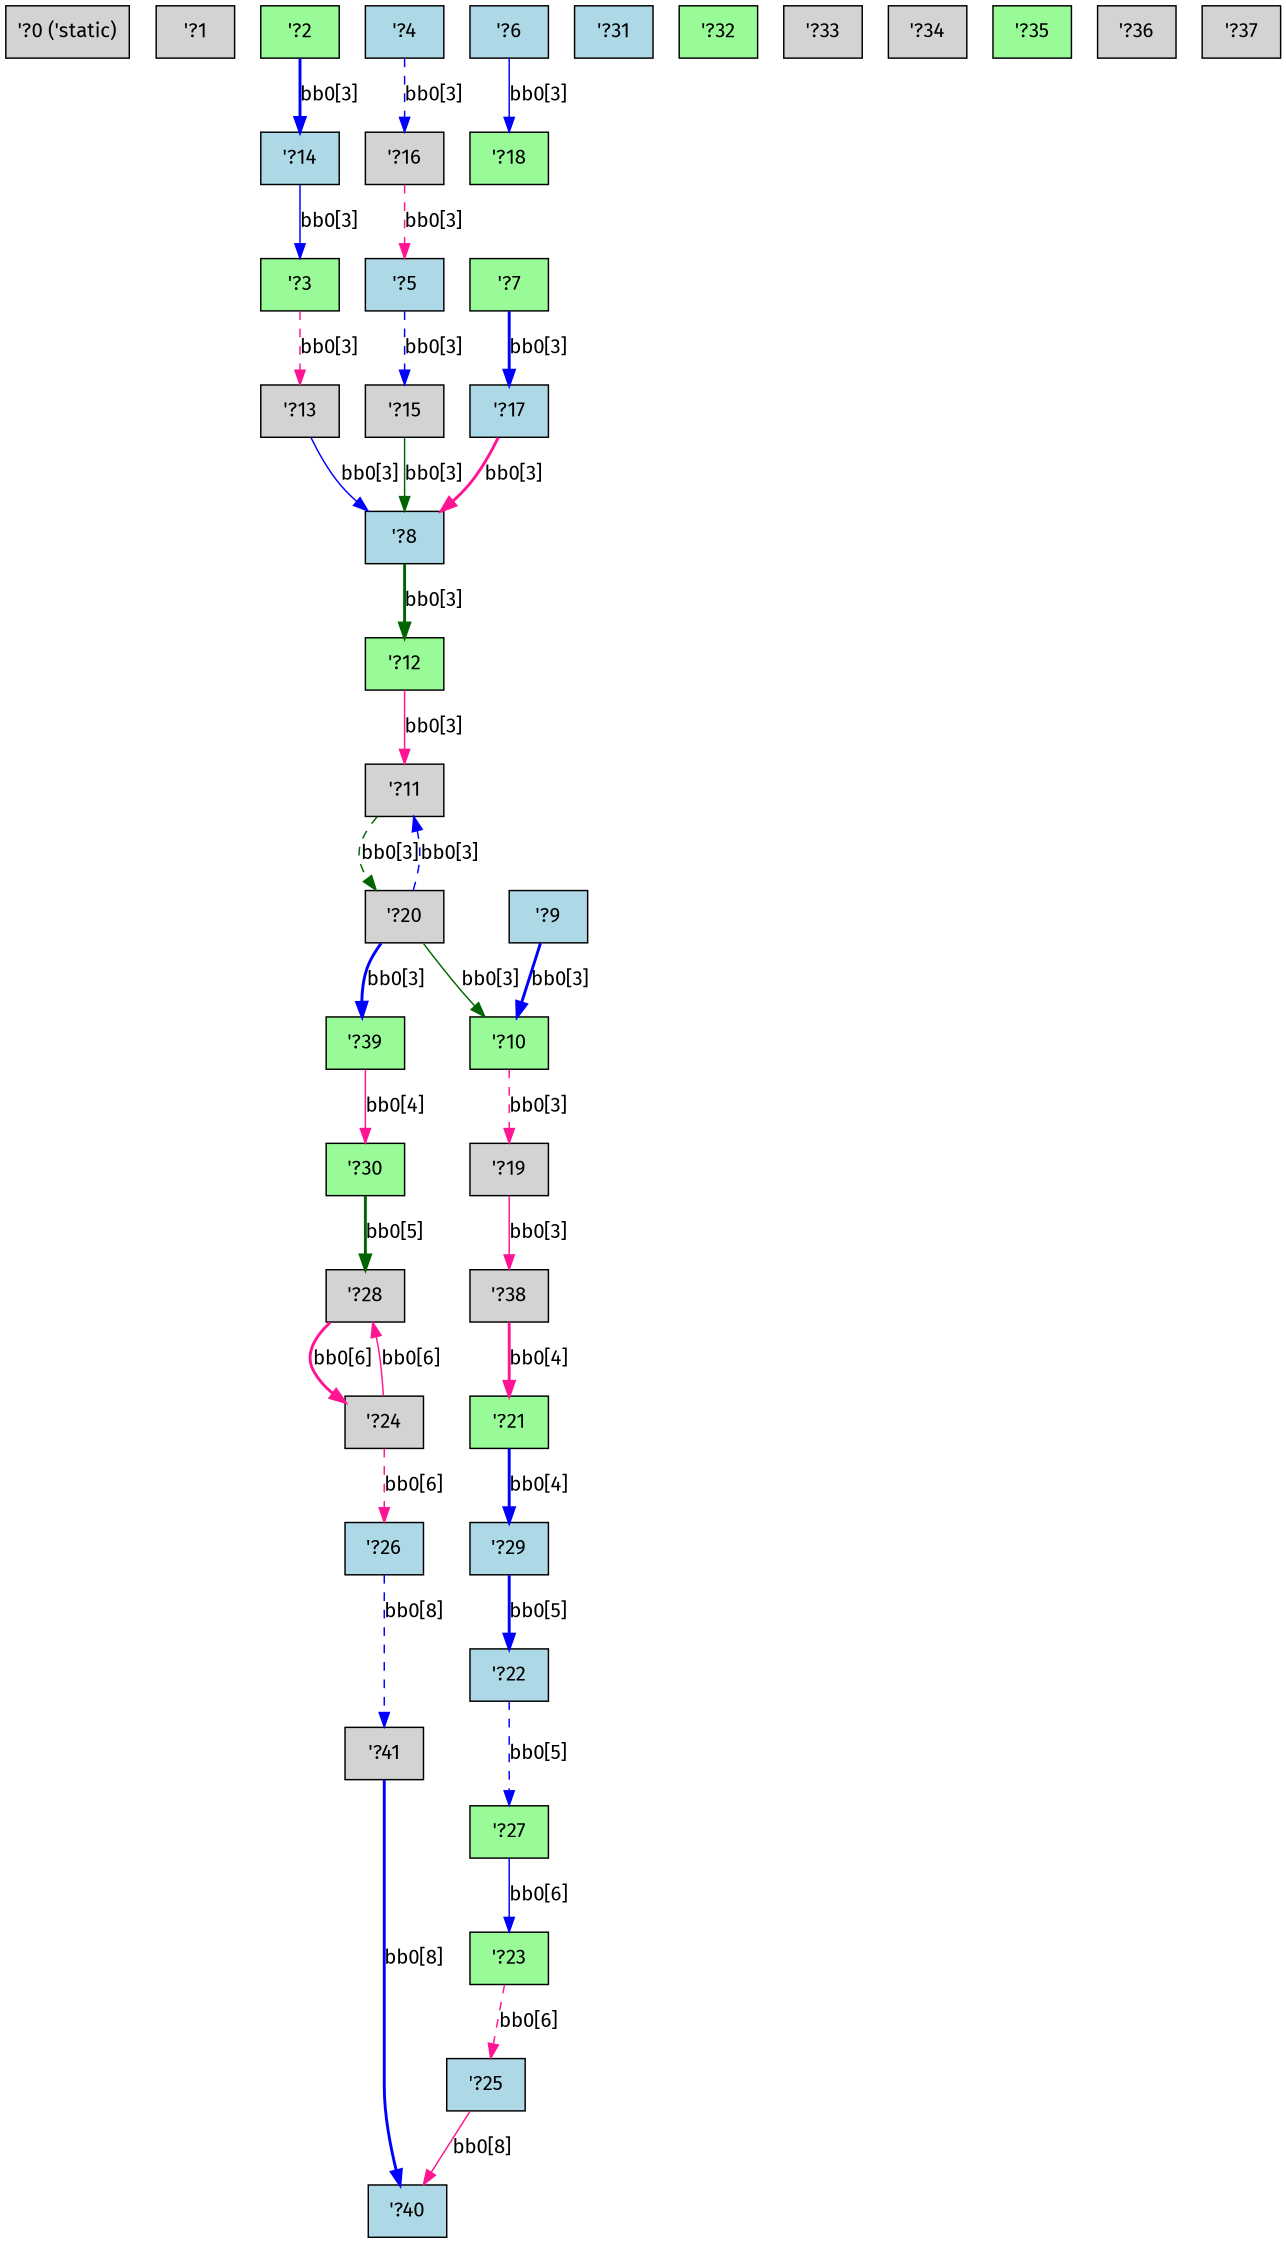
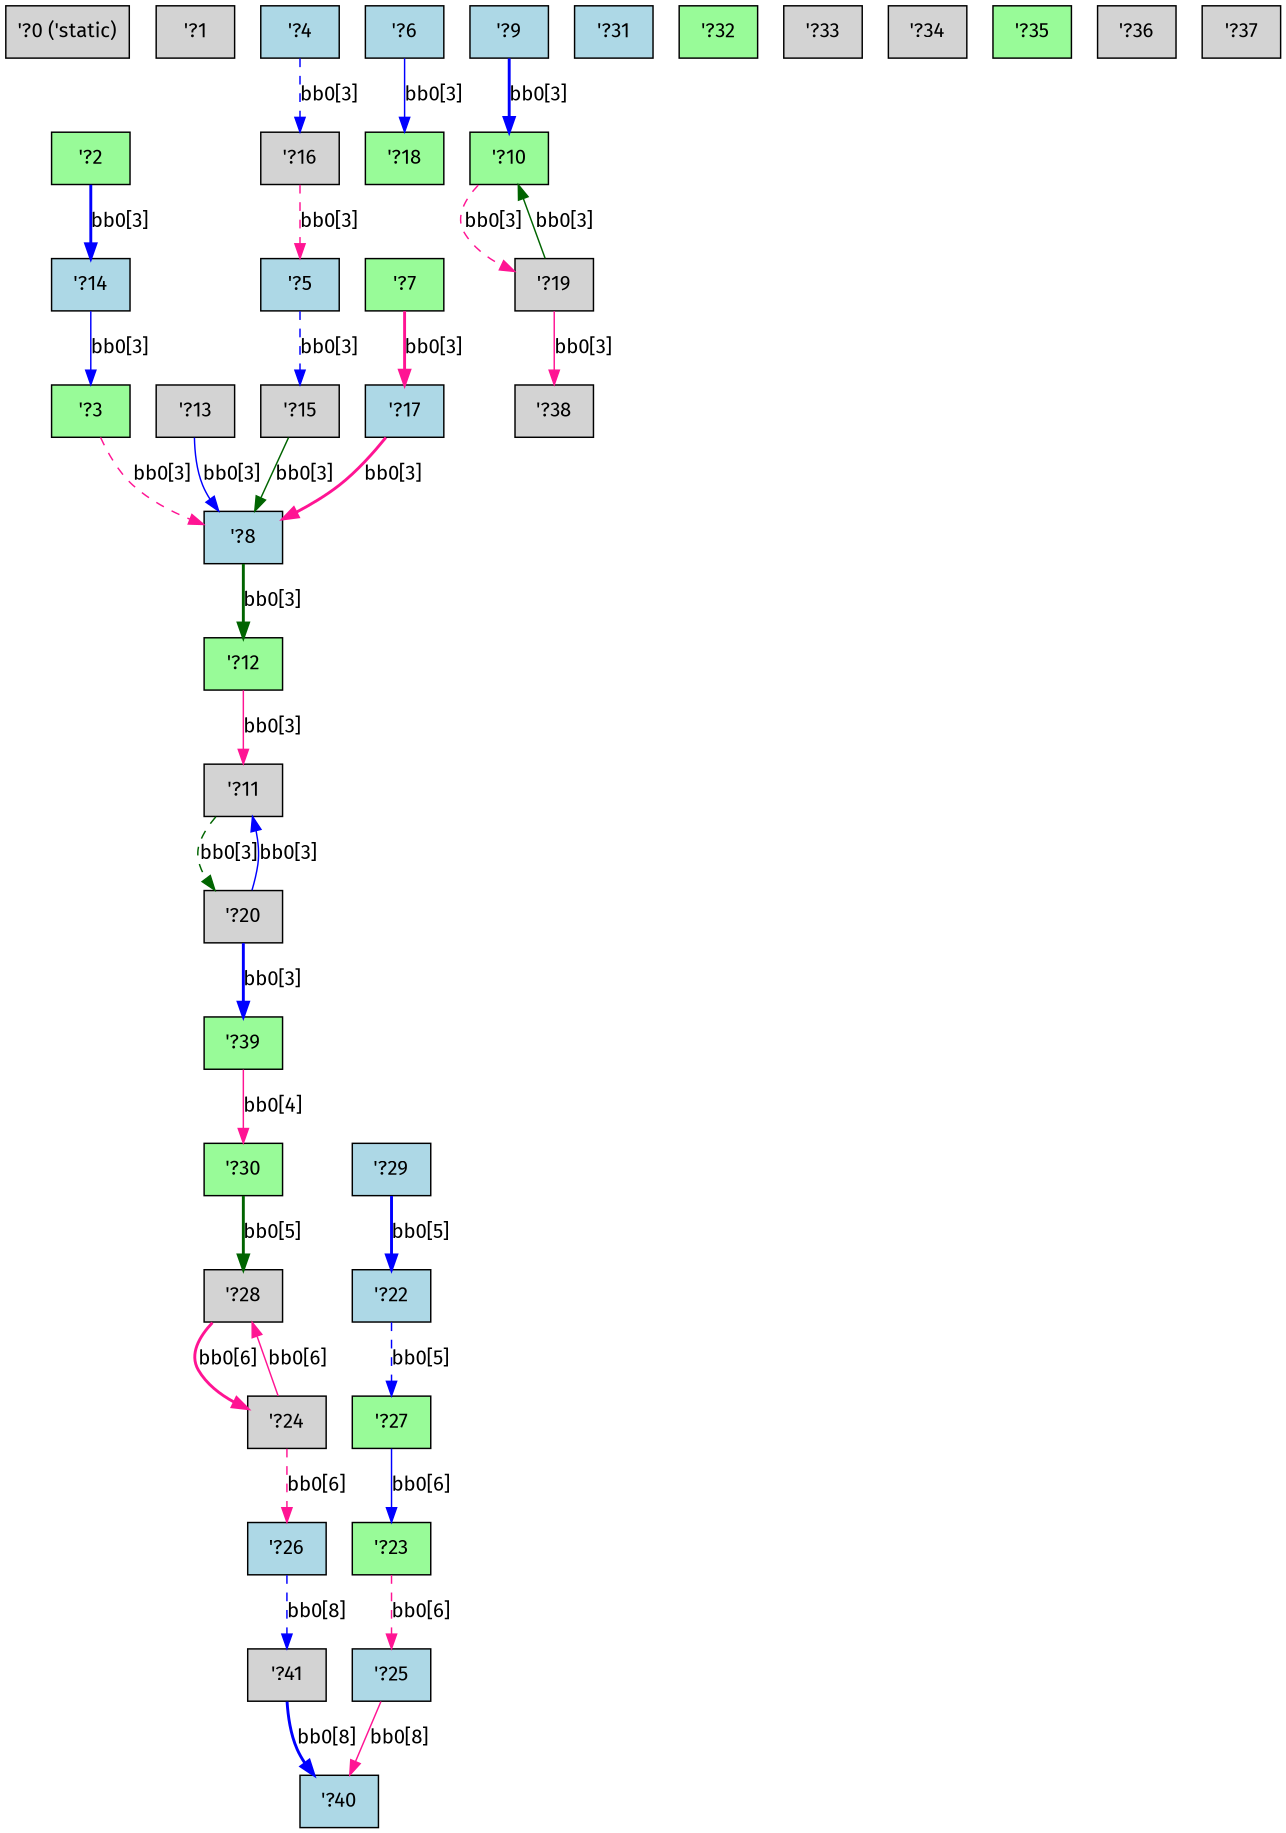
edge "'?3" -> "'?13": now "'?3" -> "'?8"
edge "'?7" -> "'?17": color blue -> deeppink
edge "'?20" -> "'?11": style dashed -> solid
edge "'?20" -> "'?10": now "'?19" -> "'?10"
node "'?21": removed
